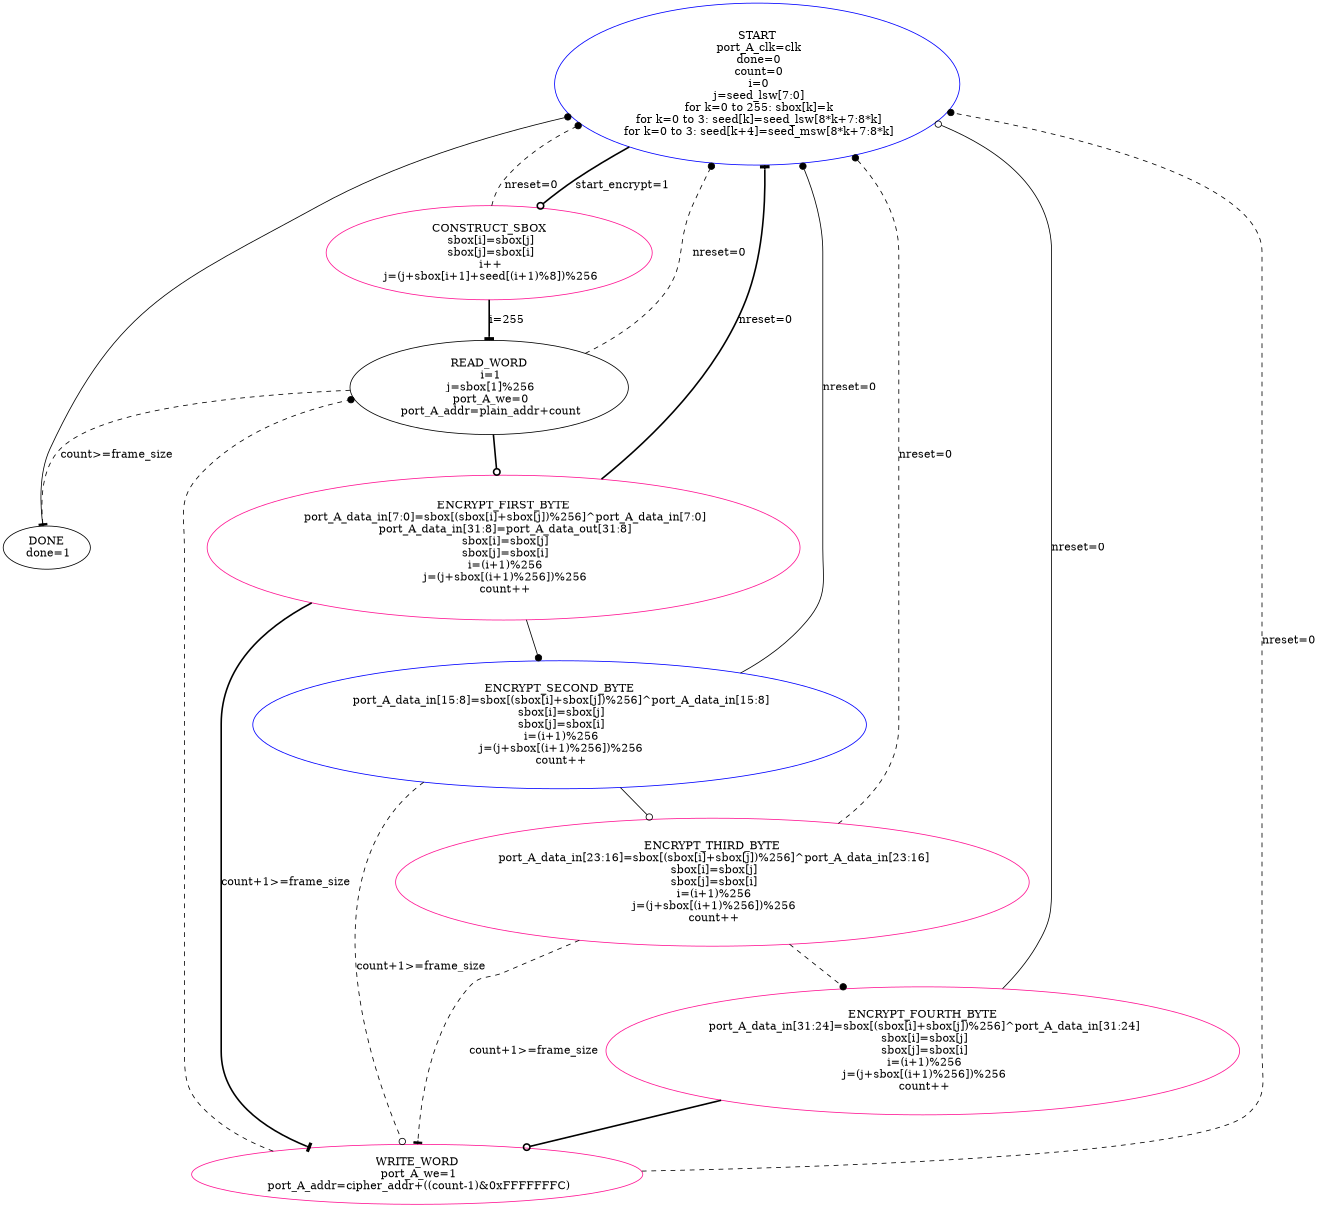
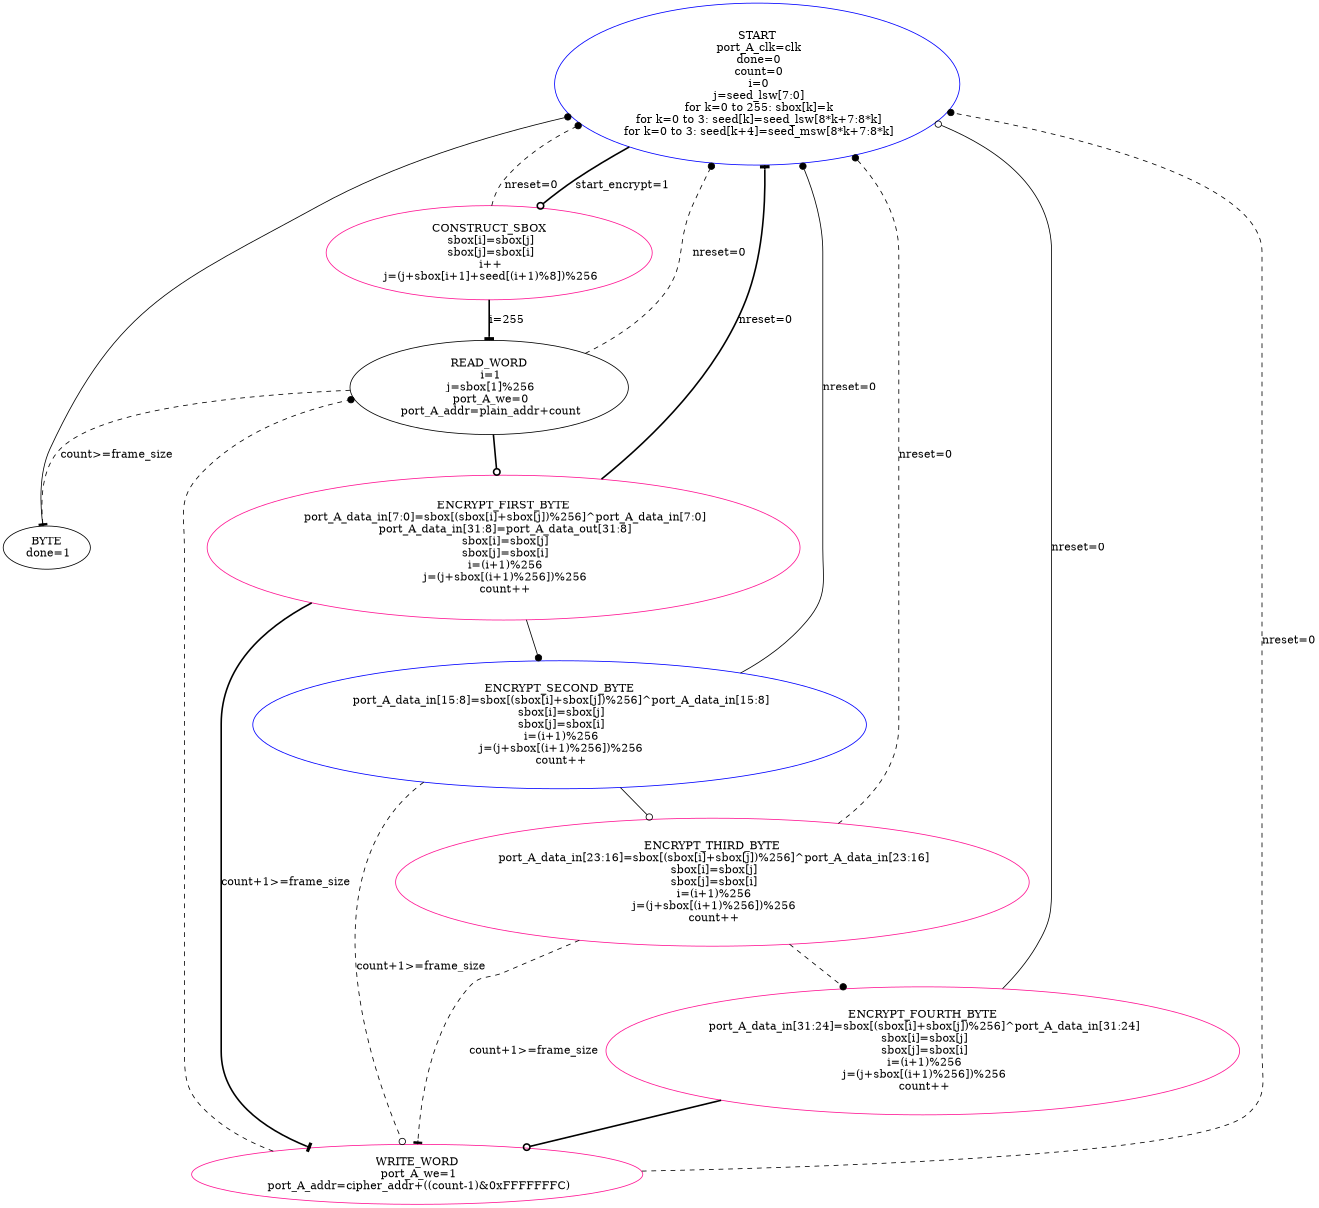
node "DONE done=1": label "DONE done=1" -> "BYTE done=1"
